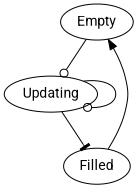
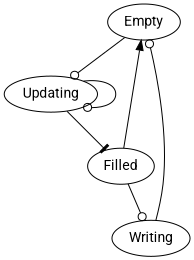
node "Writing": added
